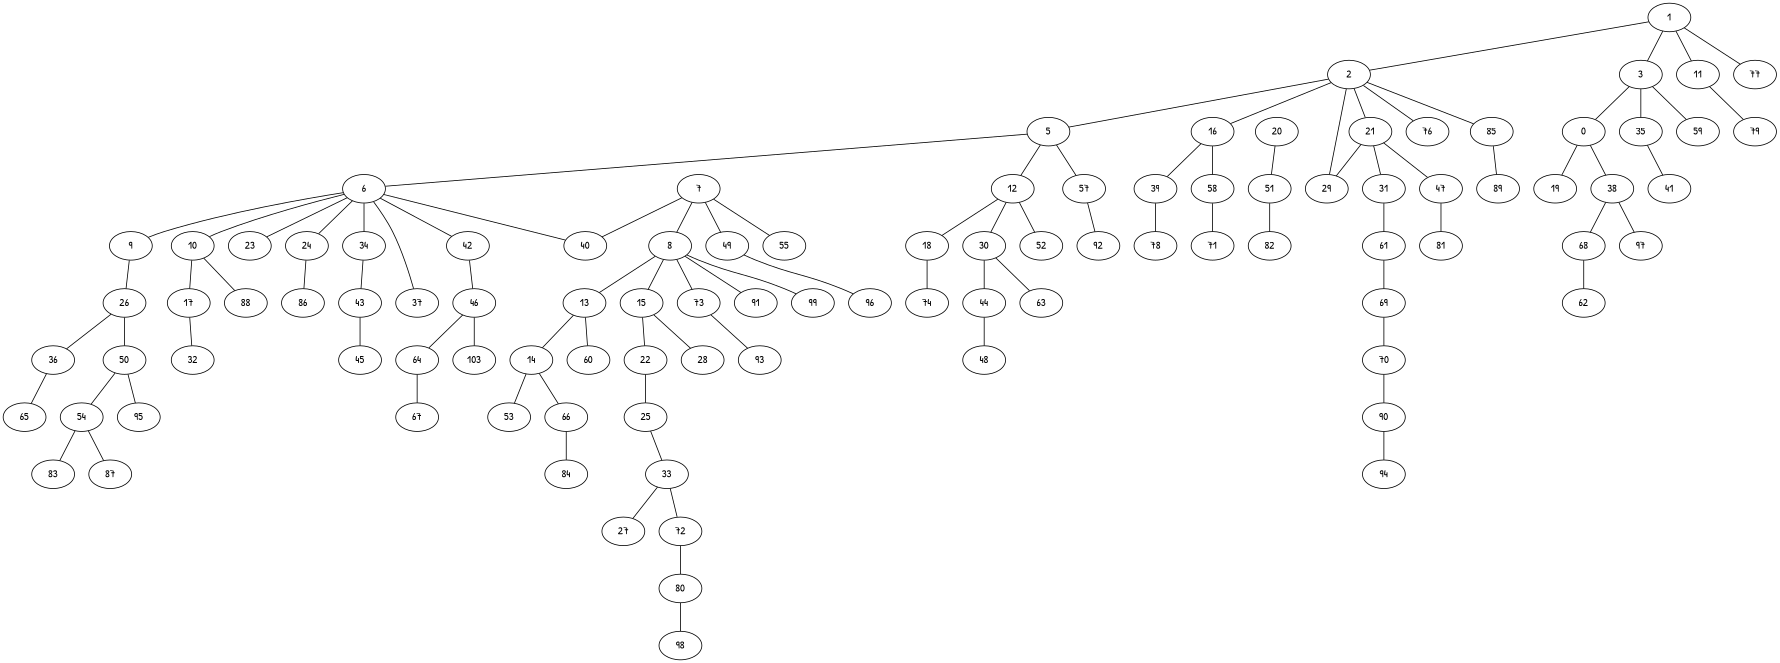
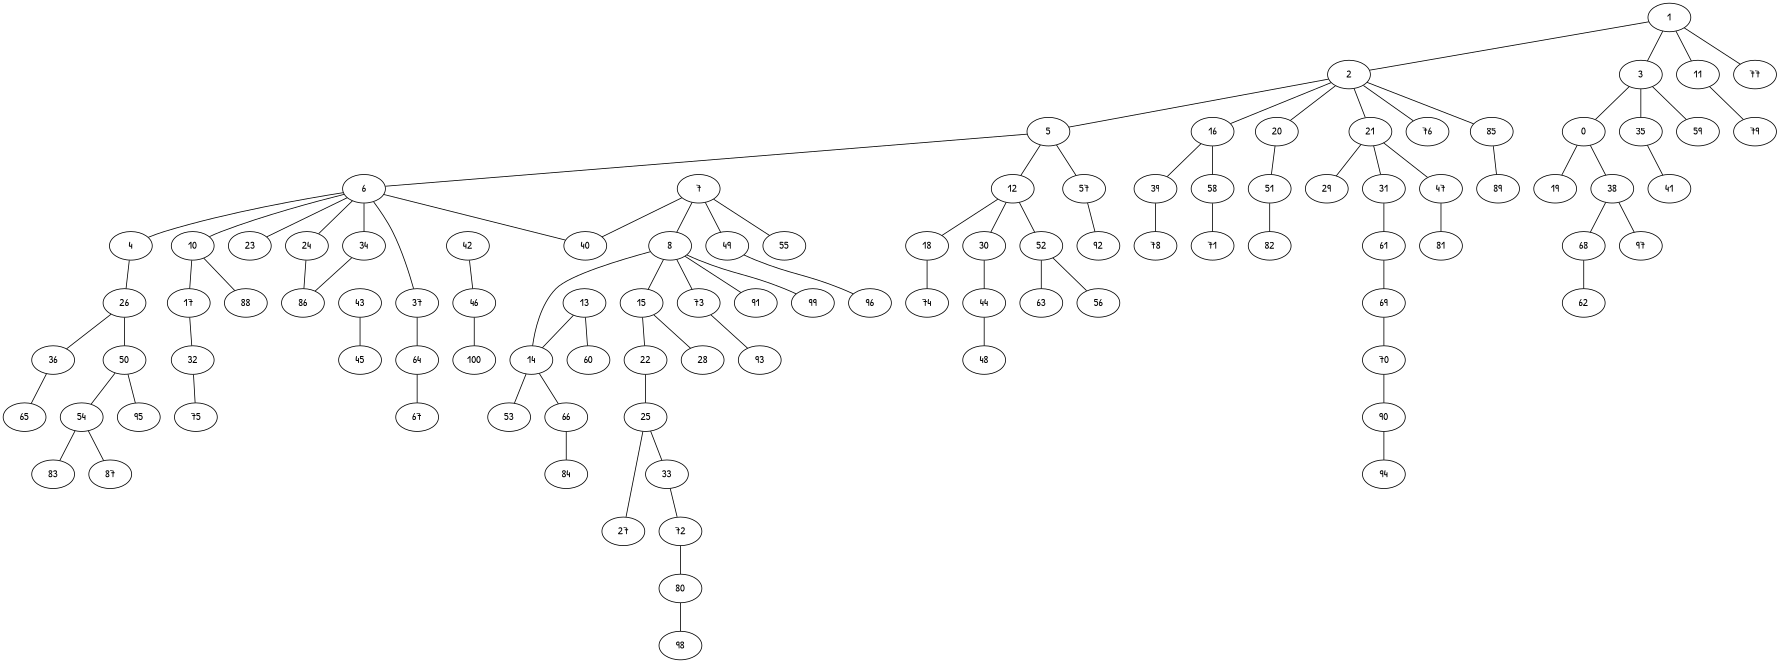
edge "2" -- "29": now "2" -- "20"
edge "6" -- "42": removed
node "9": label "9" -> "4"
edge "34" -- "43": now "34" -- "86"
edge "8" -- "13": now "8" -- "14"
edge "30" -- "63": now "52" -- "63"
node "56": added
edge "46" -- "64": now "37" -- "64"
node "103": label "103" -> "100"
node "75": added
edge "33" -- "27": now "25" -- "27"
